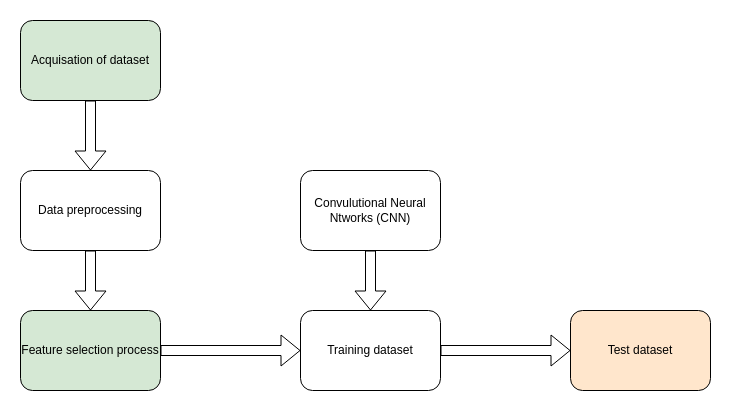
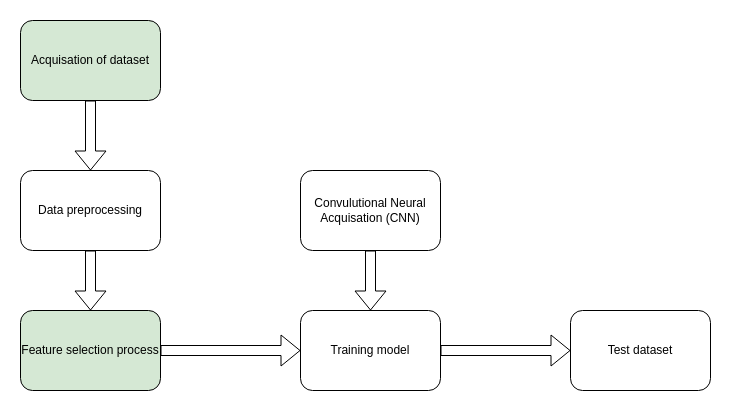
node "Convulutional Neural Ntworks (CNN)": label "Convulutional Neural Ntworks (CNN)" -> "Convulutional Neural Acquisation (CNN)"
node "Training dataset": label "Training dataset" -> "Training model"
node "Test dataset": fillcolor #ffe6cc -> #ffffff
